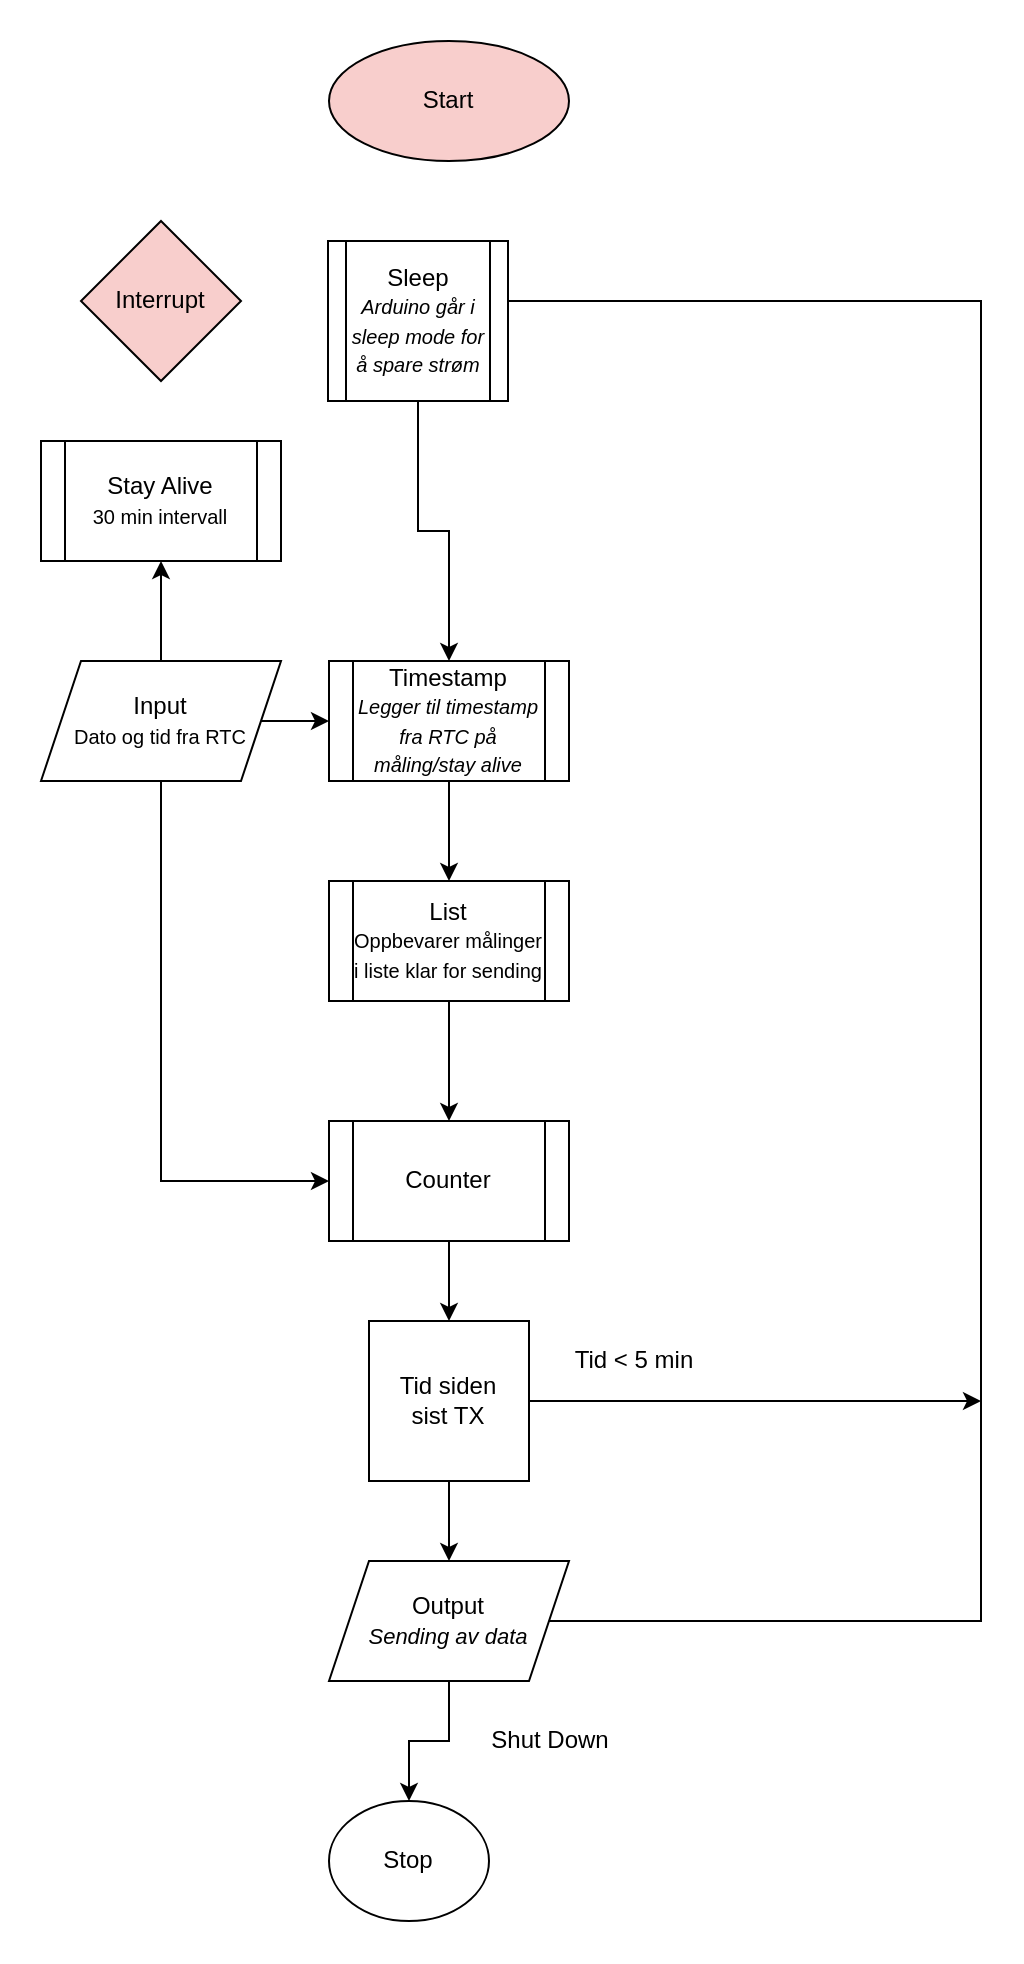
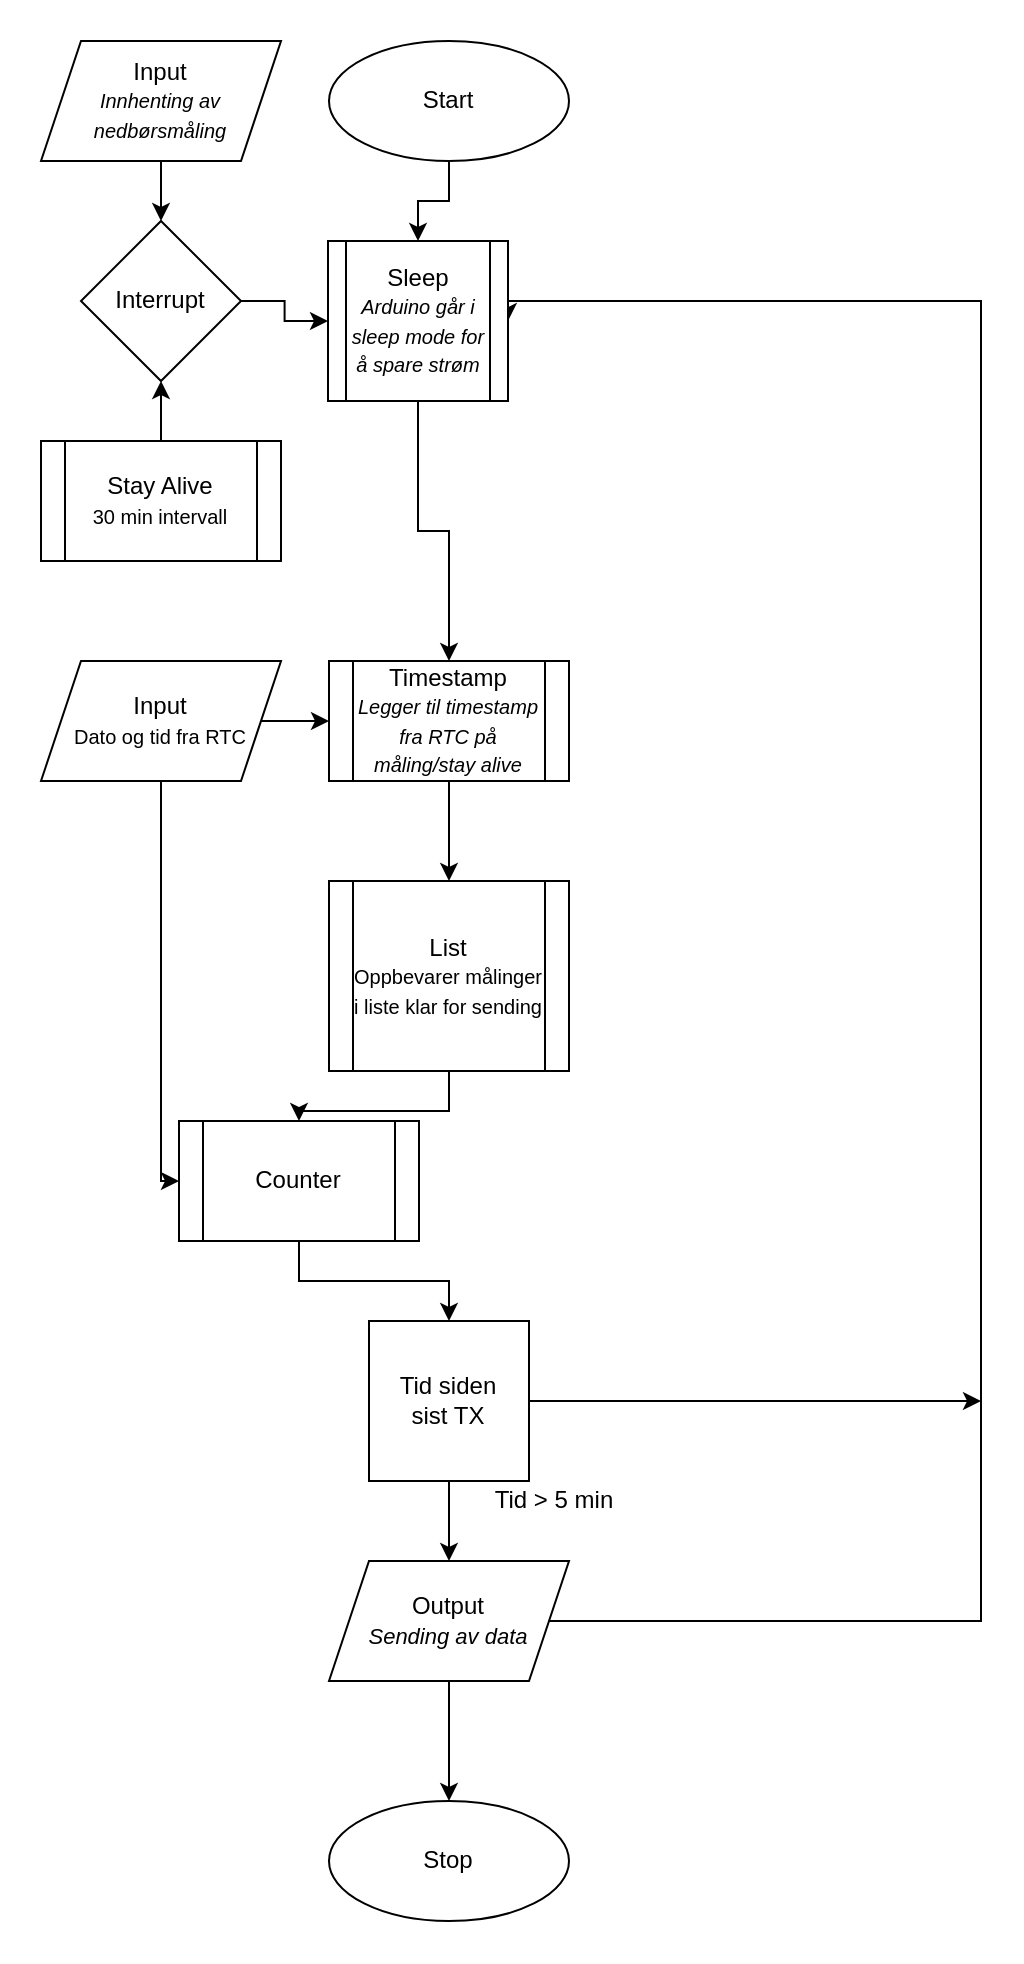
node "Input Innhenting av nedbørsmåling": added
node "Start": fillcolor #f8cecc -> #ffffff
edge "Input Innhenting av nedbørsmåling" -> "Interrupt": added
edge "Start" -> "Sleep Arduino går i sleep mode for å spare strøm": added
node "Interrupt": fillcolor #f8cecc -> #ffffff
edge "Interrupt" -> "Sleep Arduino går i sleep mode for å spare strøm": added
edge "Sleep Arduino går i sleep mode for å spare strøm" -- "Output Sending av data": arrowhead none -> classic
edge "Stay Alive30 min intervall" -> "Interrupt": added
edge "InputDato og tid fra RTC" -> "Stay Alive30 min intervall": removed
node "ListOppbevarer målinger i liste klar for sending": size 240x120 -> 240x190
node "Counter": moved (449, 1181) -> (299, 1181)
node "Tid < 5 min": removed
node "Tid > 5 min": added
node "Shut Down": removed
node "Stop": size 160x120 -> 240x120
